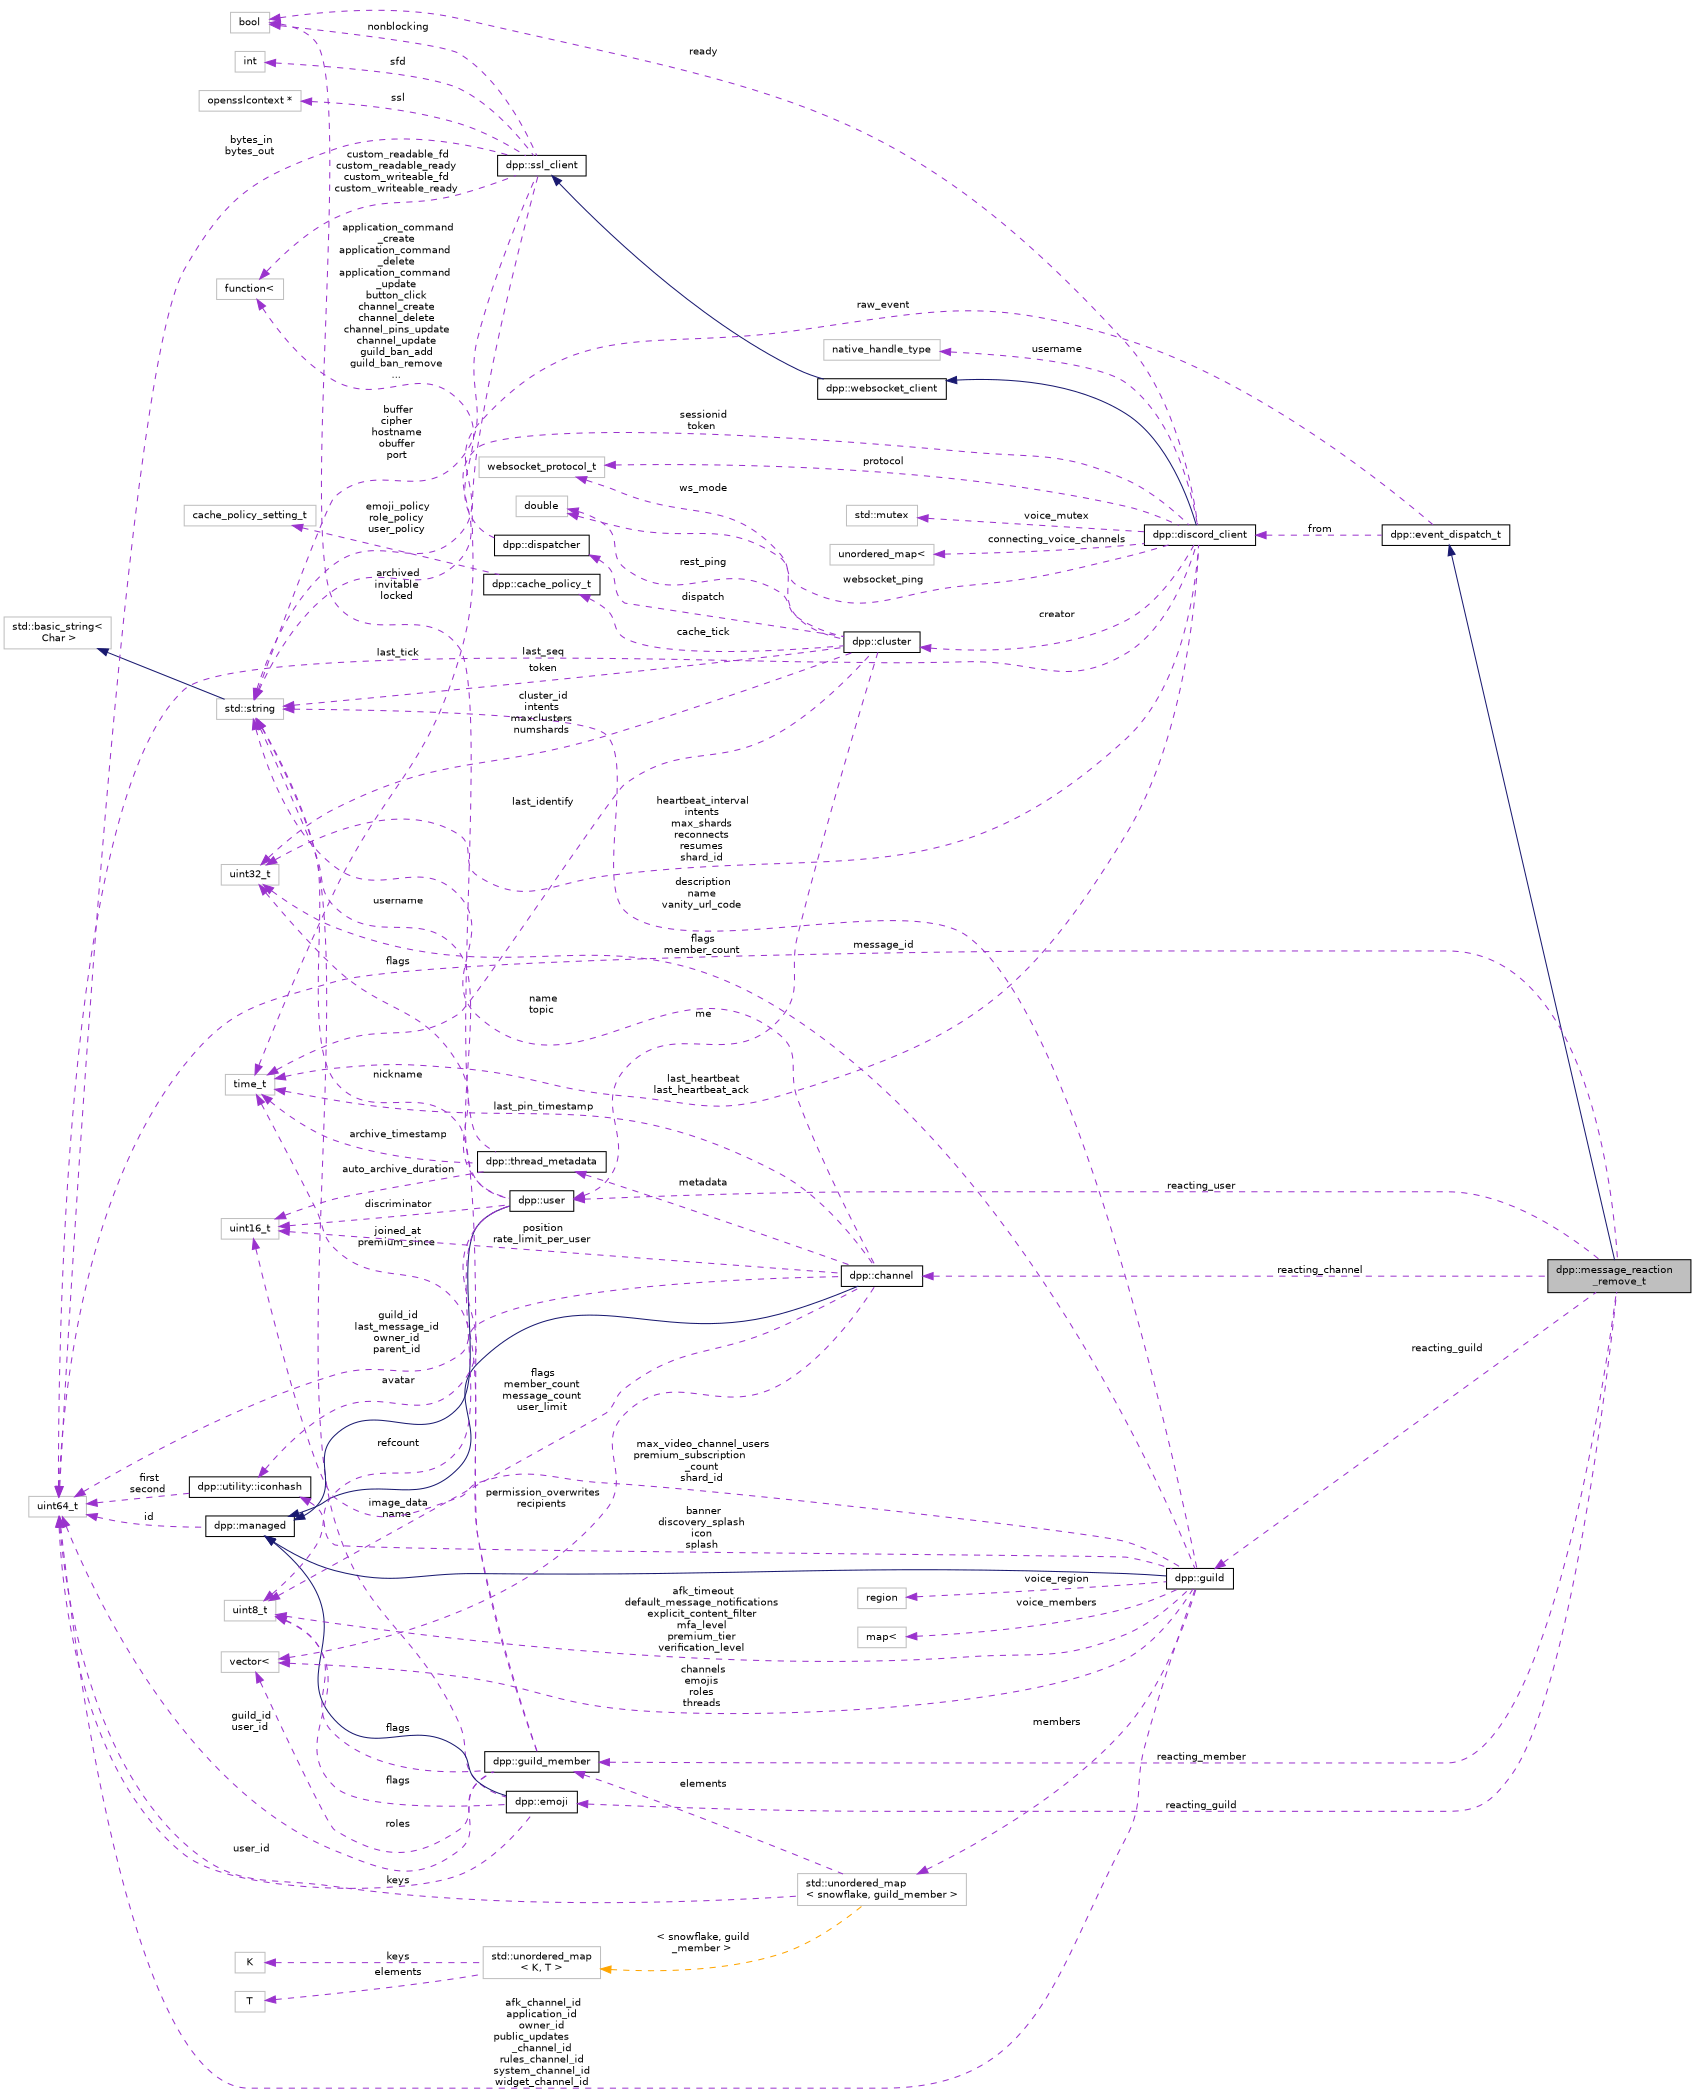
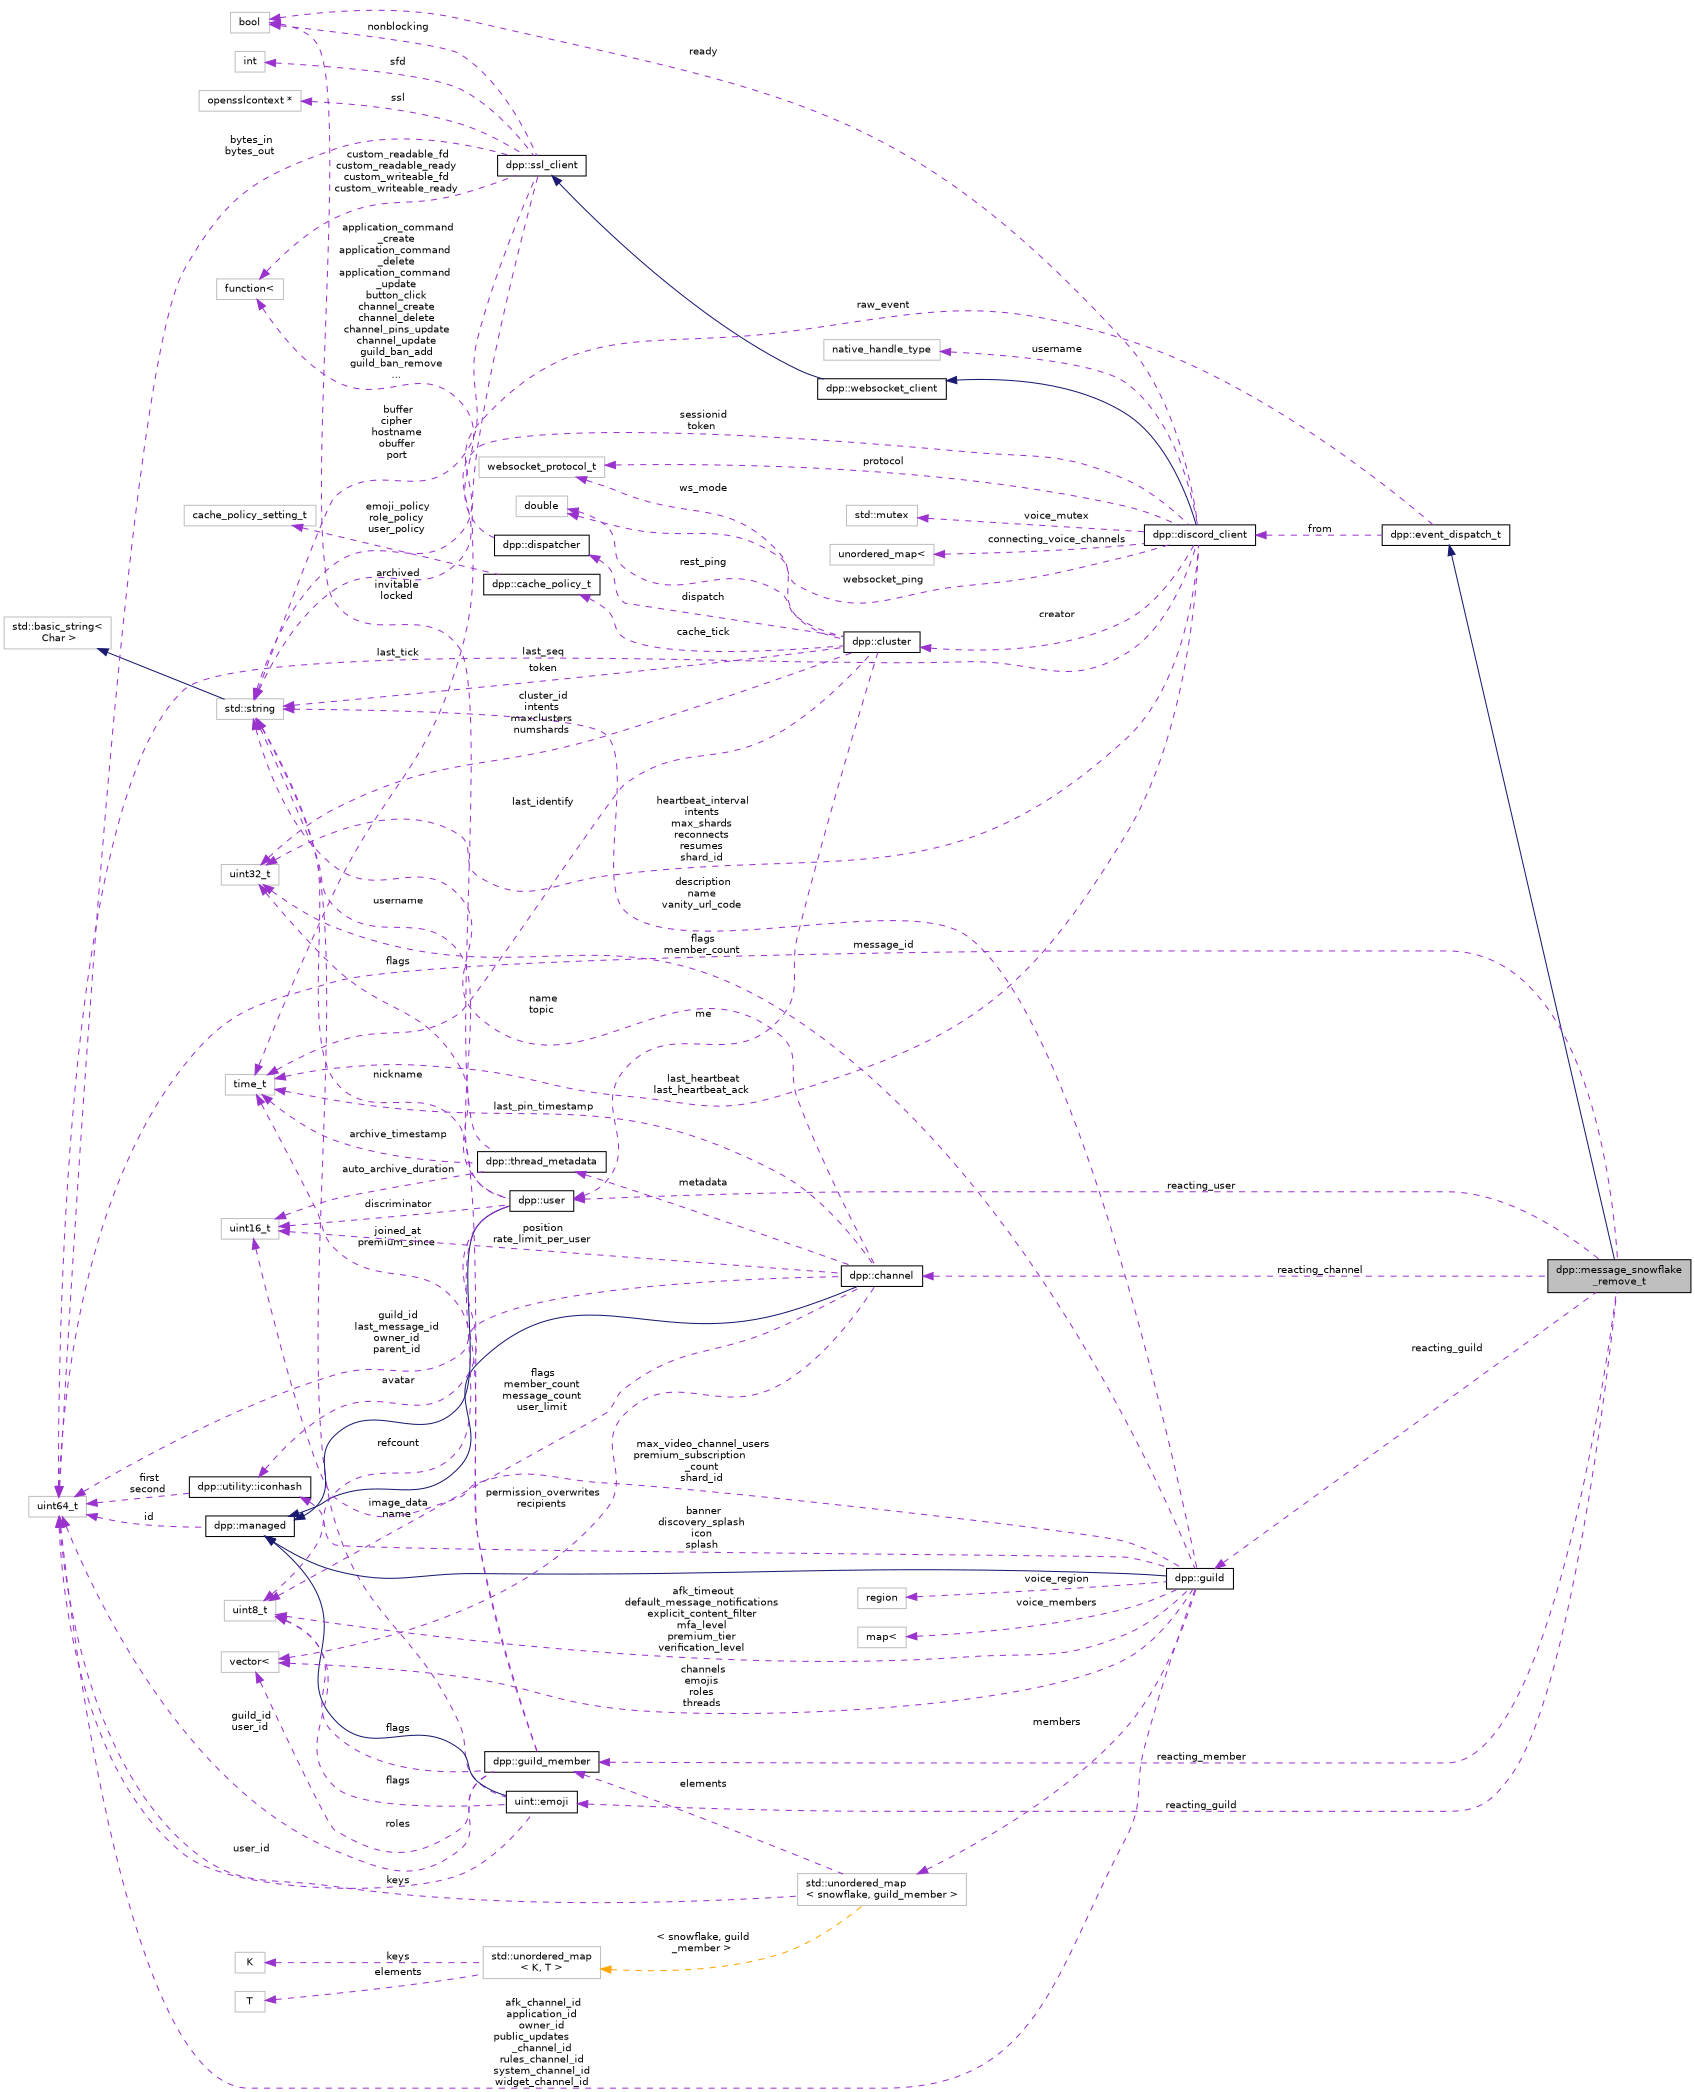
node "dpp::message_reaction _remove_t": label "dpp::message_reaction _remove_t" -> "dpp::message_snowflake _remove_t"
node "dpp::emoji": label "dpp::emoji" -> "uint::emoji"
